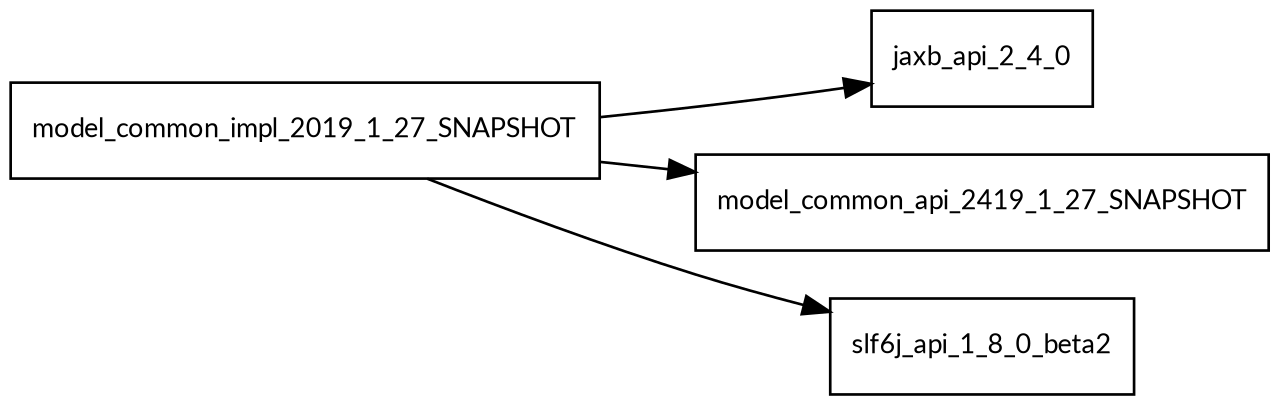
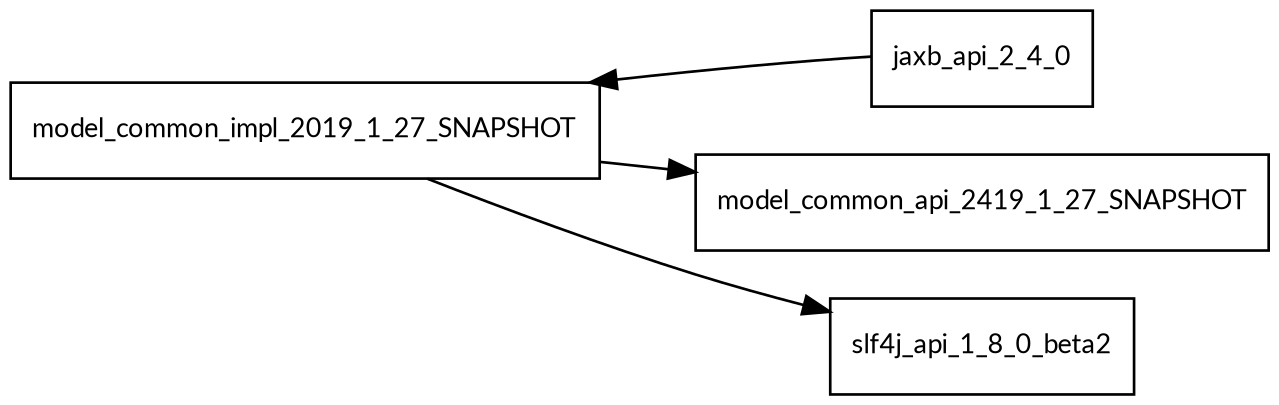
edge "model_common_impl_2019_1_27_SNAPSHOT" -> "jaxb_api_2_4_0": reversed
node "slf6j_api_1_8_0_beta2": label "slf6j_api_1_8_0_beta2" -> "slf4j_api_1_8_0_beta2"
